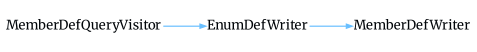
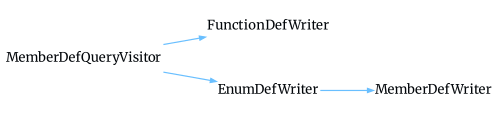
node "FunctionDefWriter": added
